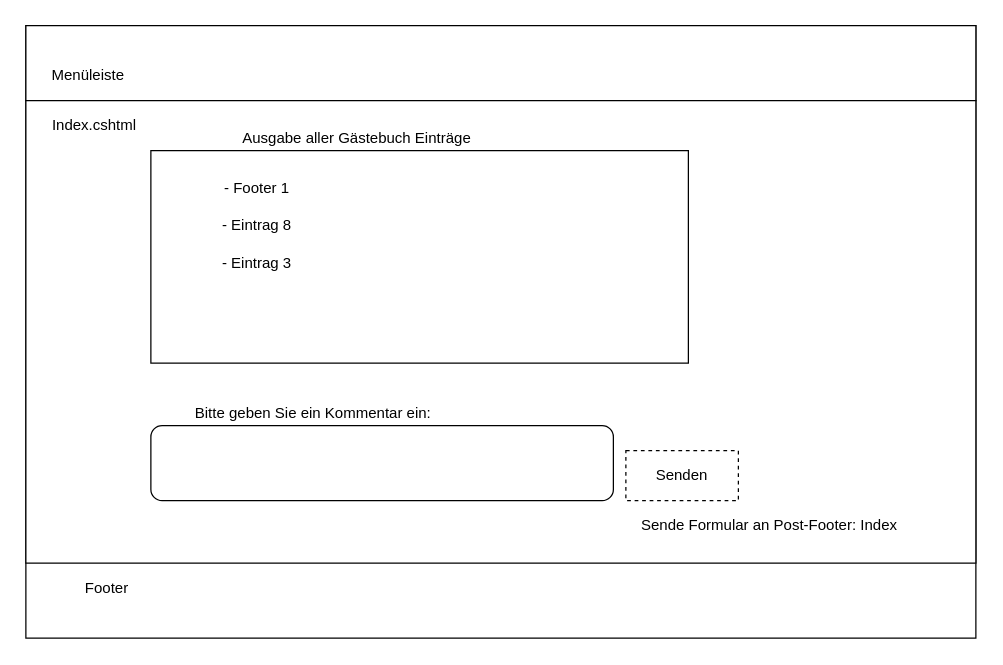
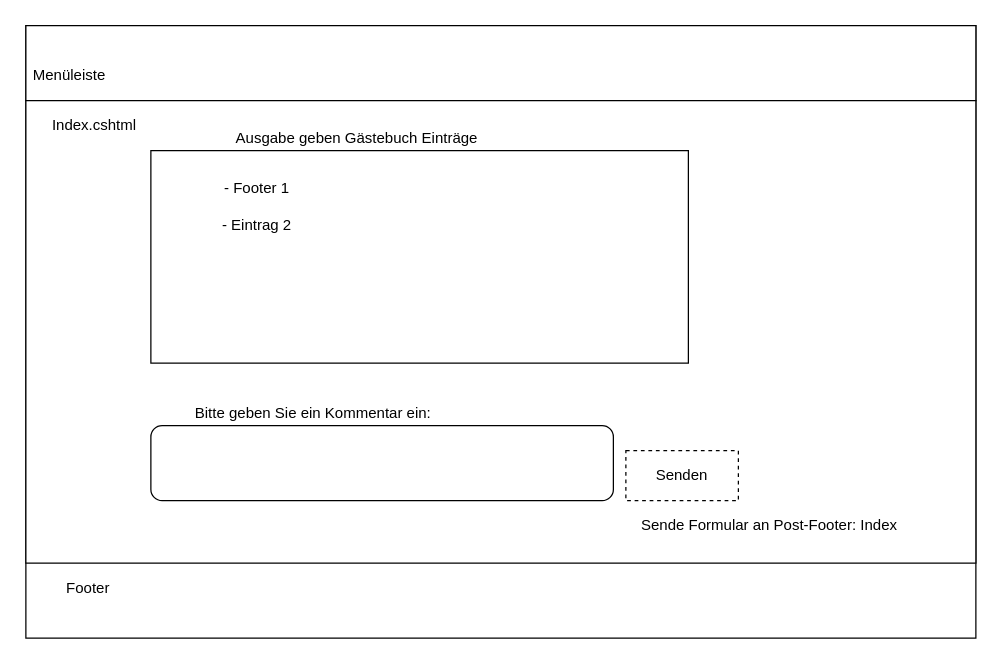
node "Menüleiste": moved (88, 76) -> (69, 76)
node "Ausgabe aller Gästebuch Einträge": label "Ausgabe aller Gästebuch Einträge" -> "Ausgabe geben Gästebuch Einträge"
node "- Eintrag 8": label "- Eintrag 8" -> "- Eintrag 2"
node "- Eintrag 3": removed
node "Footer": moved (107, 588) -> (88, 588)
